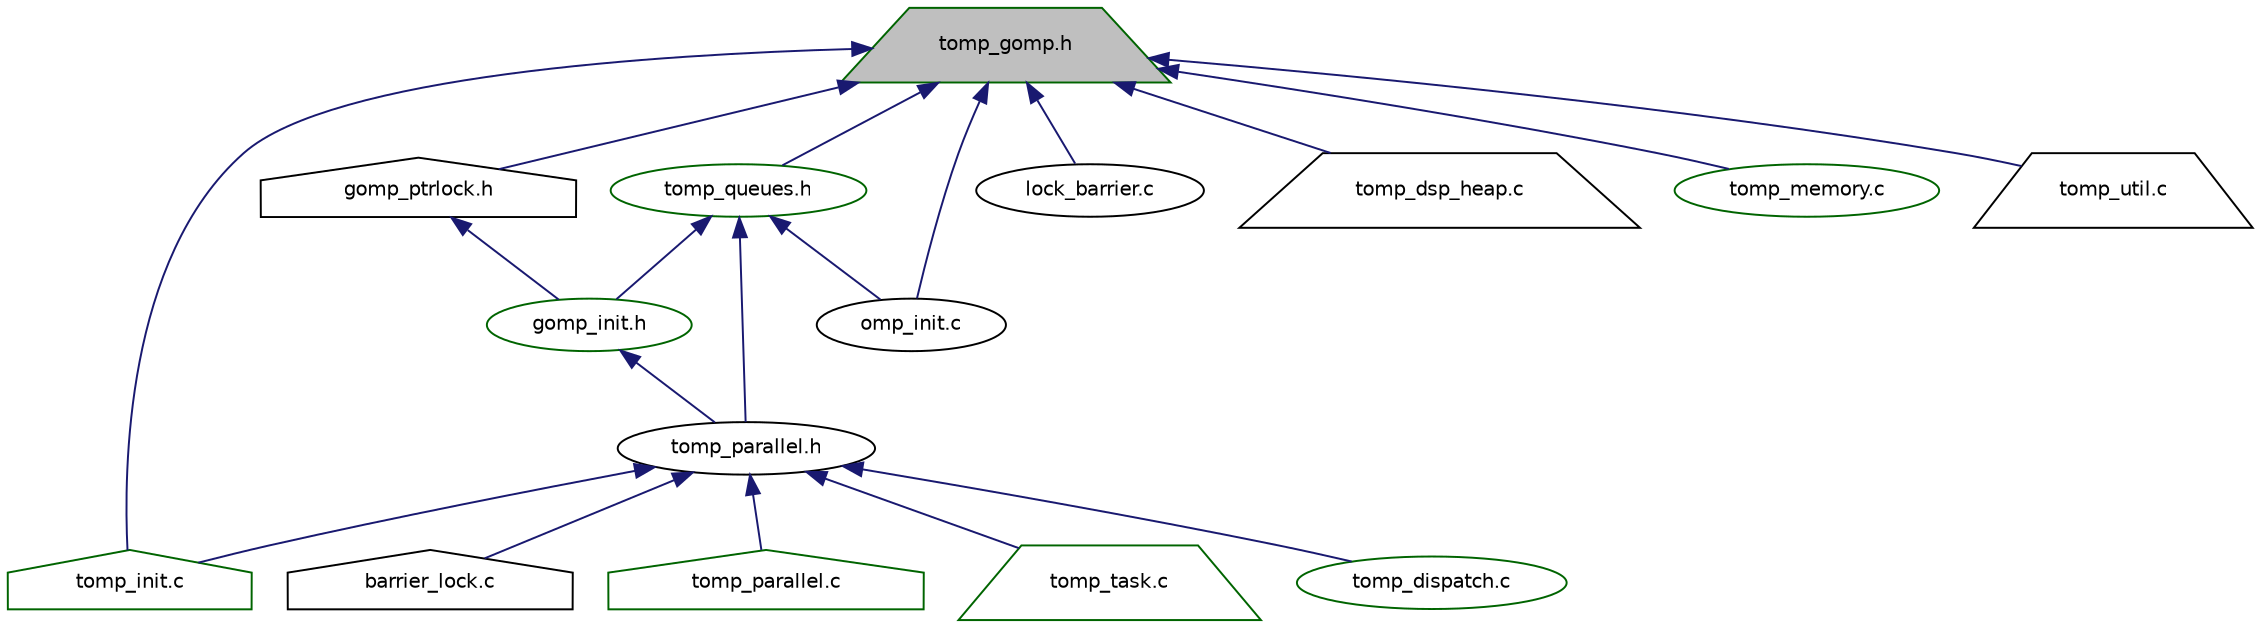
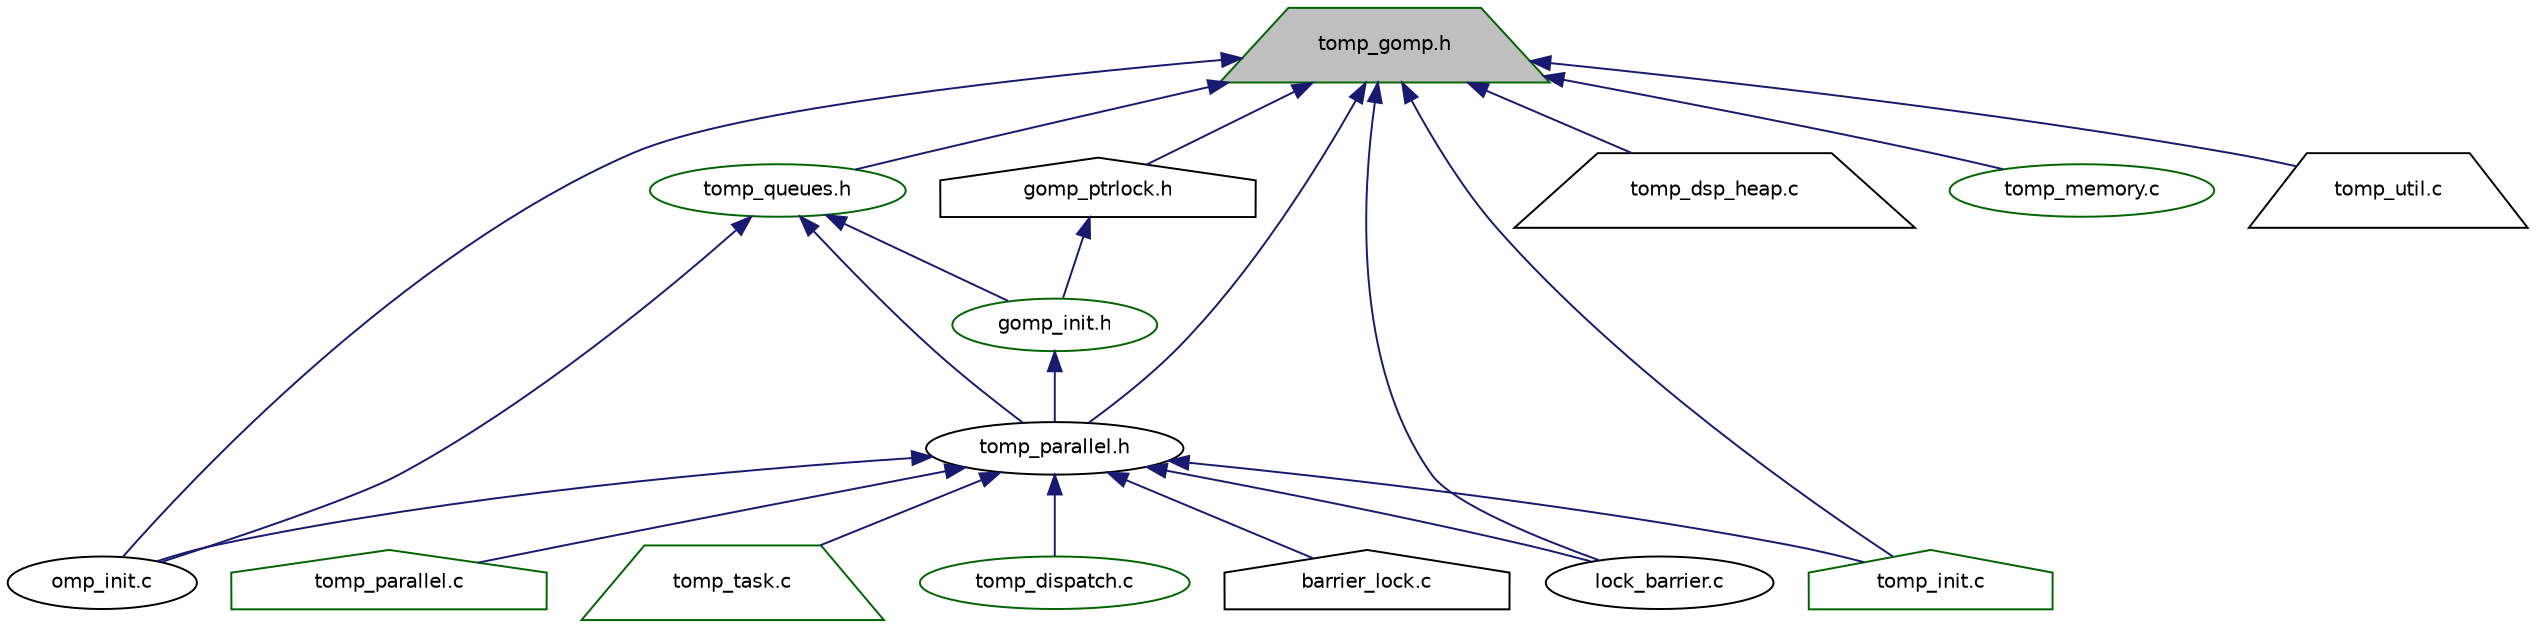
edge "tomp_parallel.h" -> "tomp_gomp.h": added
edge "omp_init.c" -> "tomp_parallel.h": added
edge "lock_barrier.c" -> "tomp_parallel.h": added
